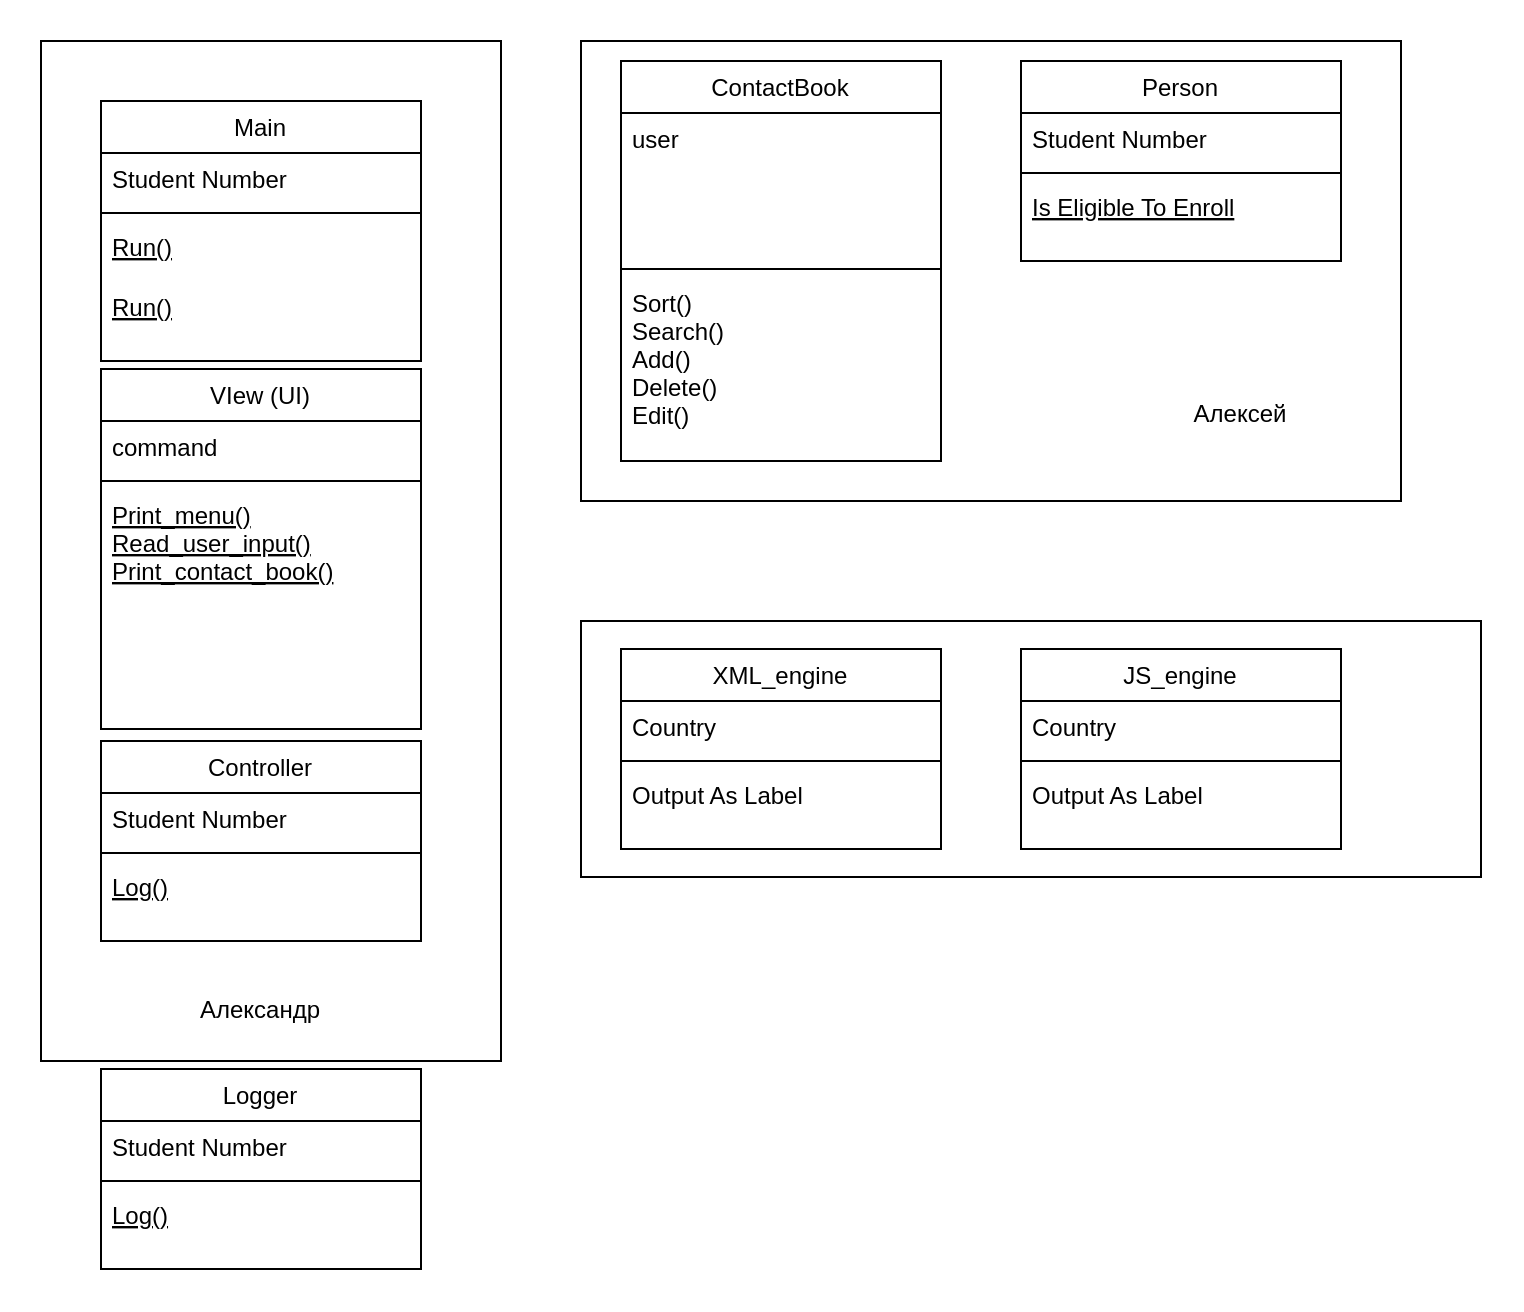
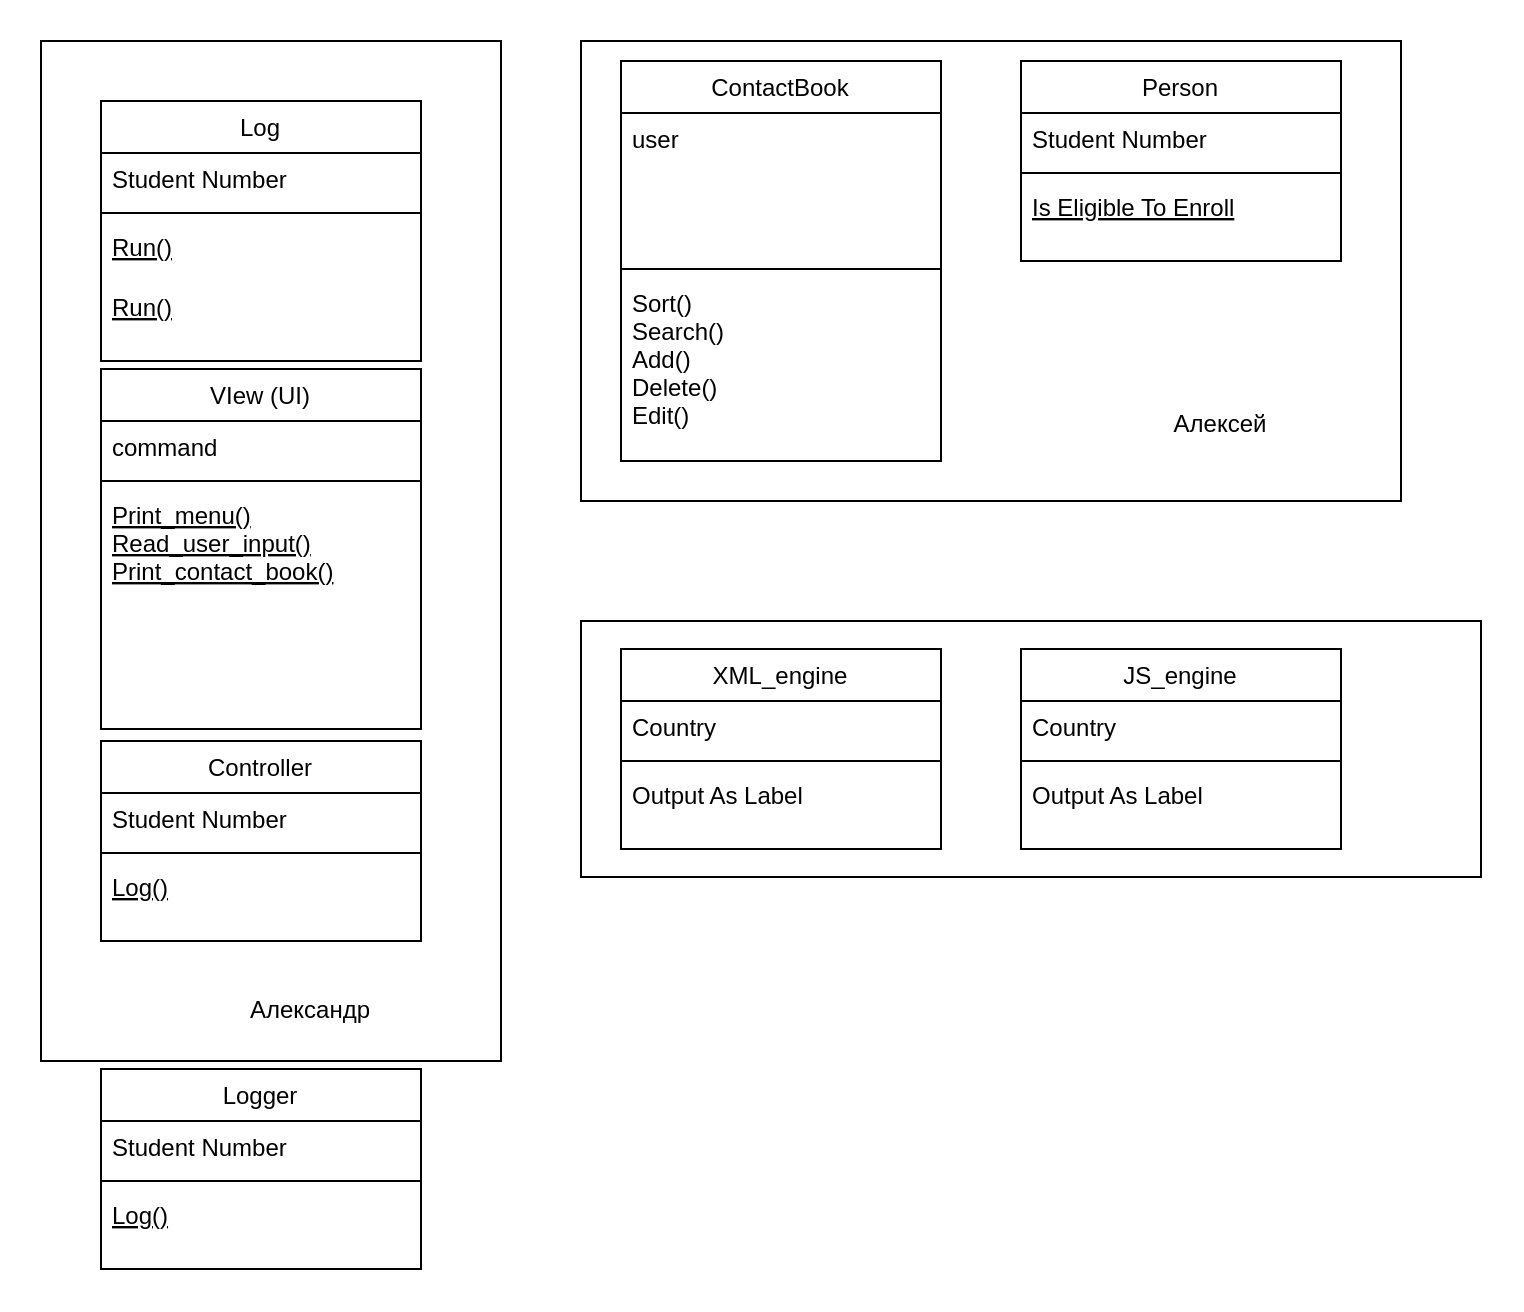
node "Main": label "Main" -> "Log"
node "Алексей": moved (1241, 415) -> (1221, 425)
node "Александр": moved (261, 1011) -> (311, 1011)
